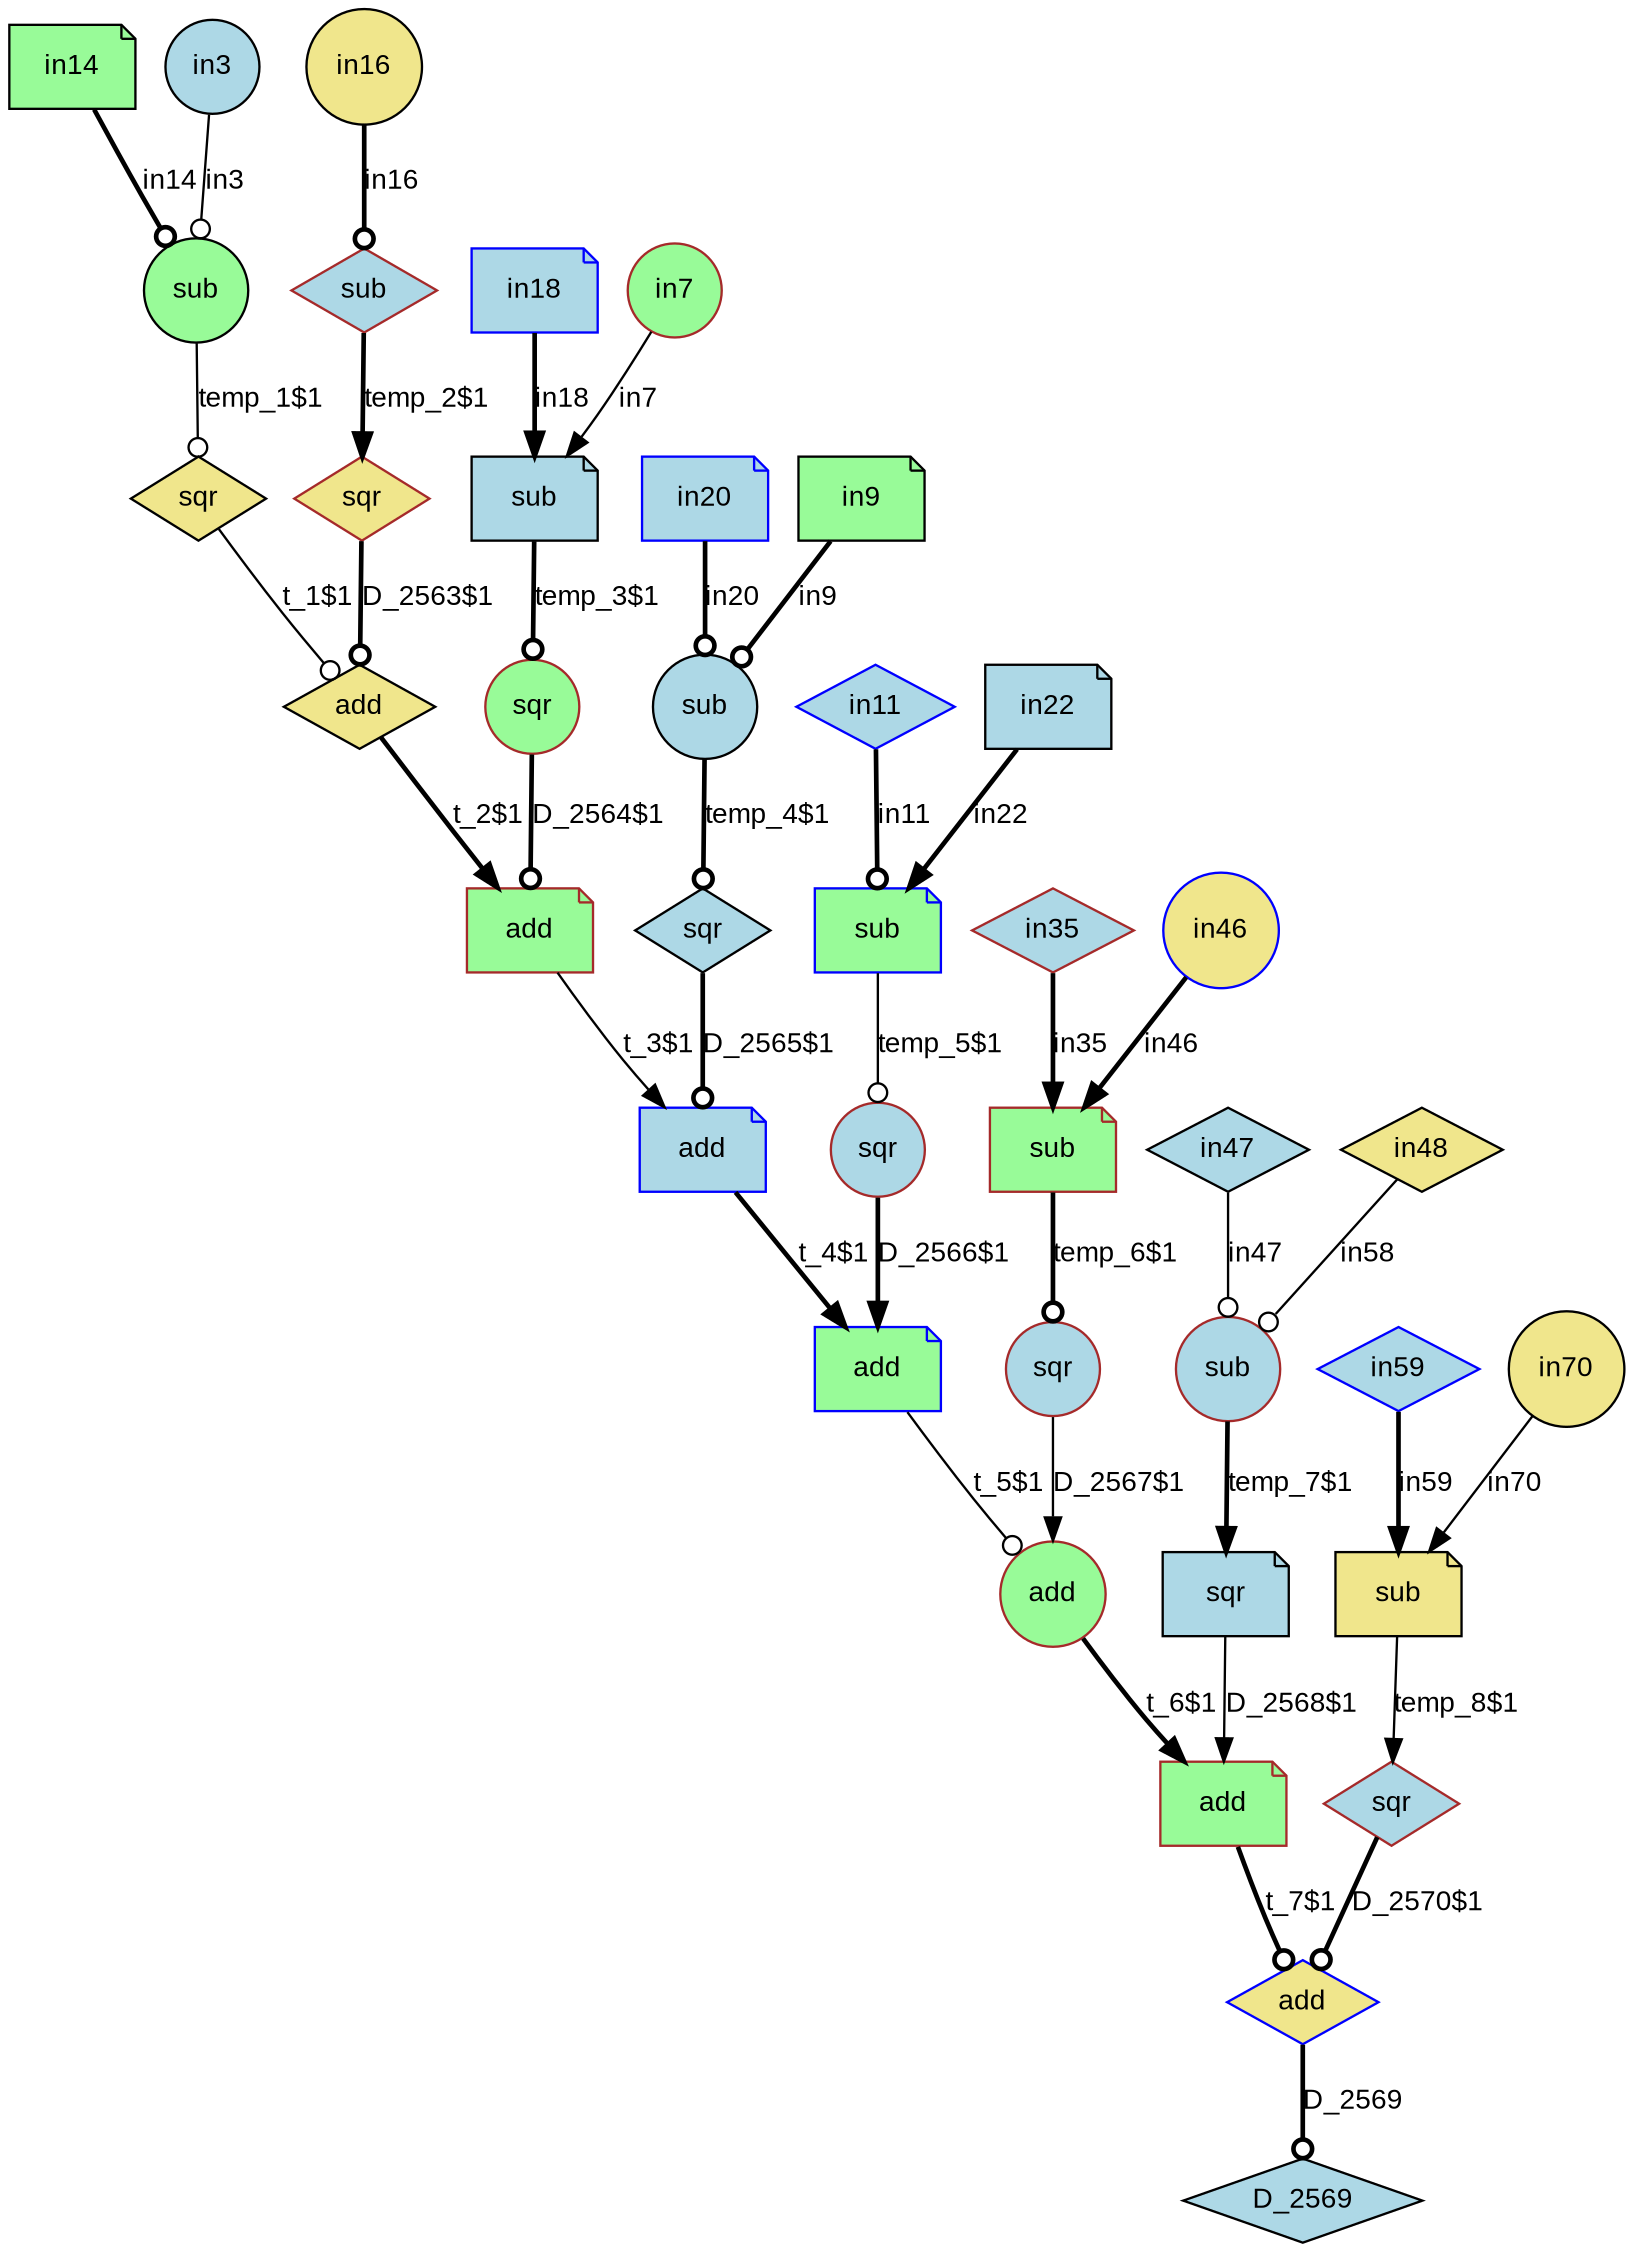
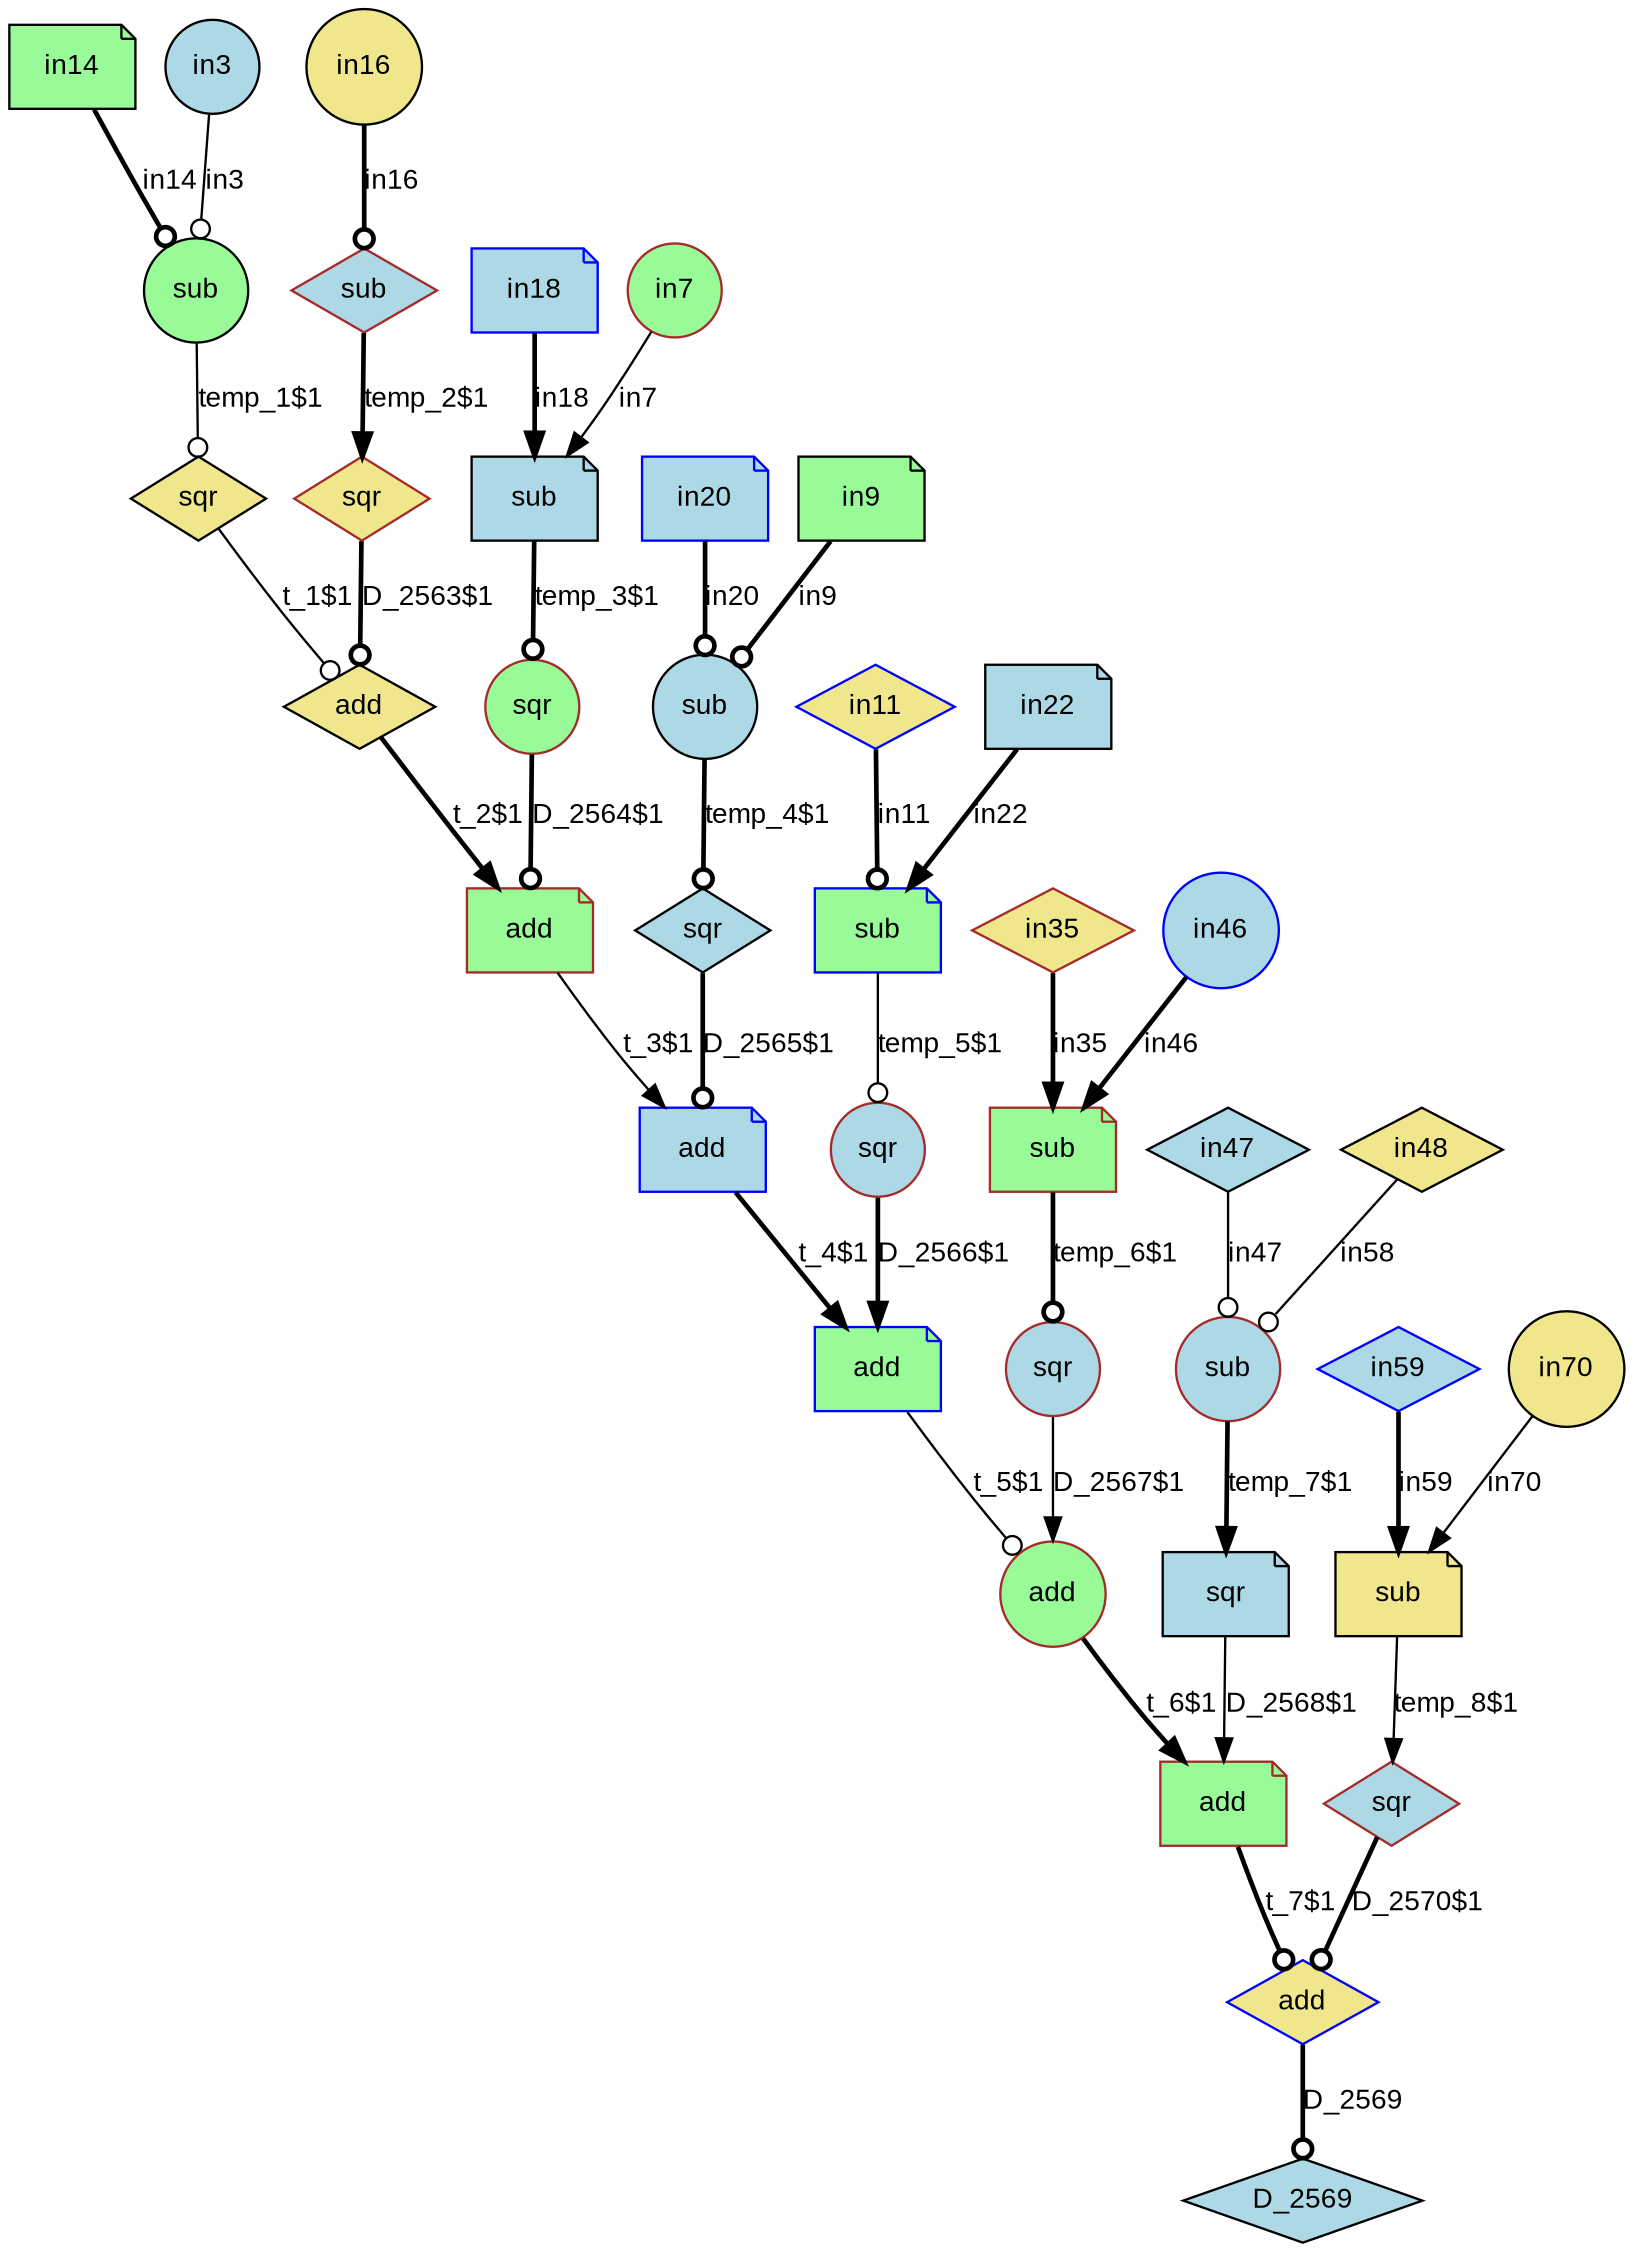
node "in11": fillcolor lightblue -> khaki
node "in35": fillcolor lightblue -> khaki
node "in46": fillcolor khaki -> lightblue
